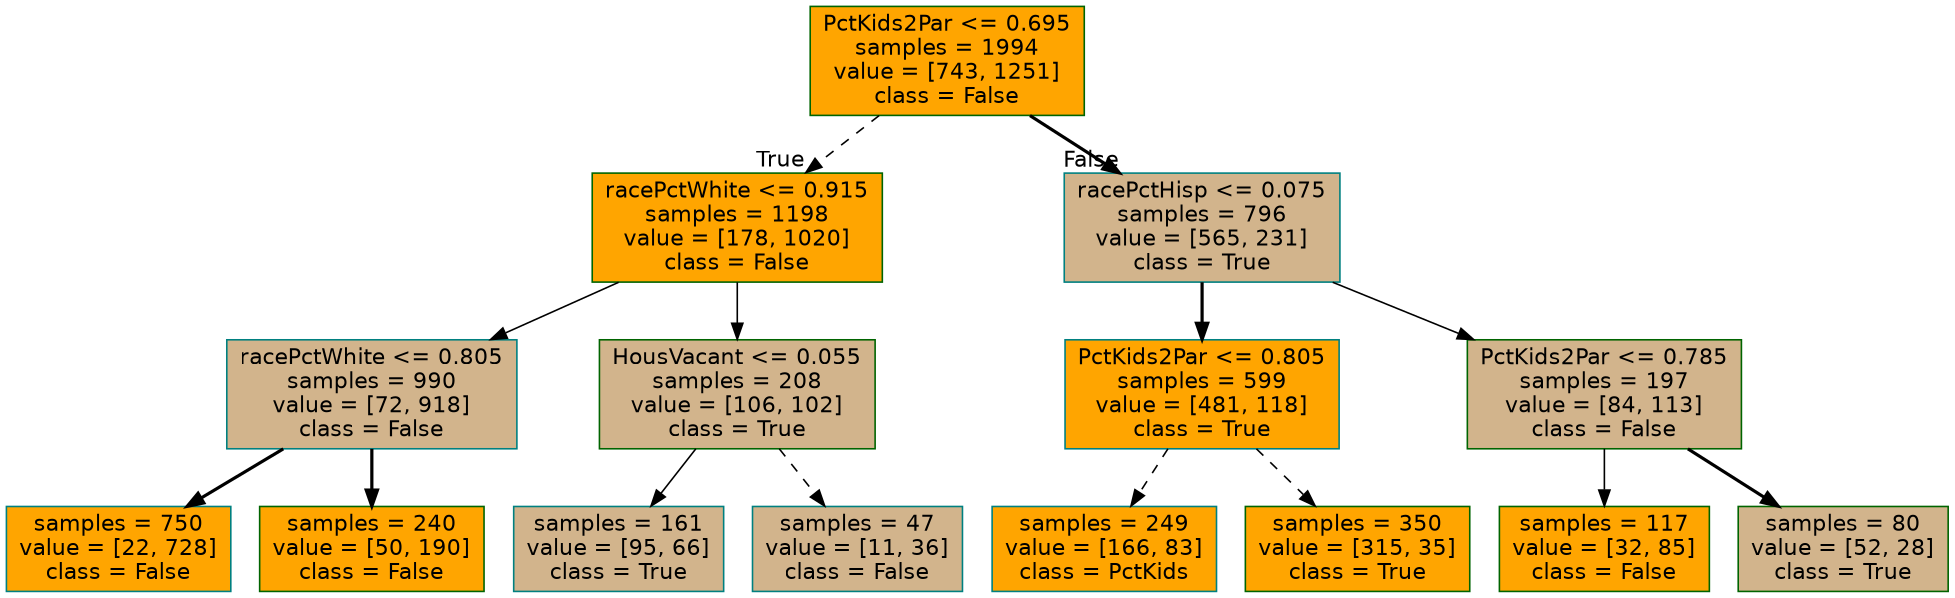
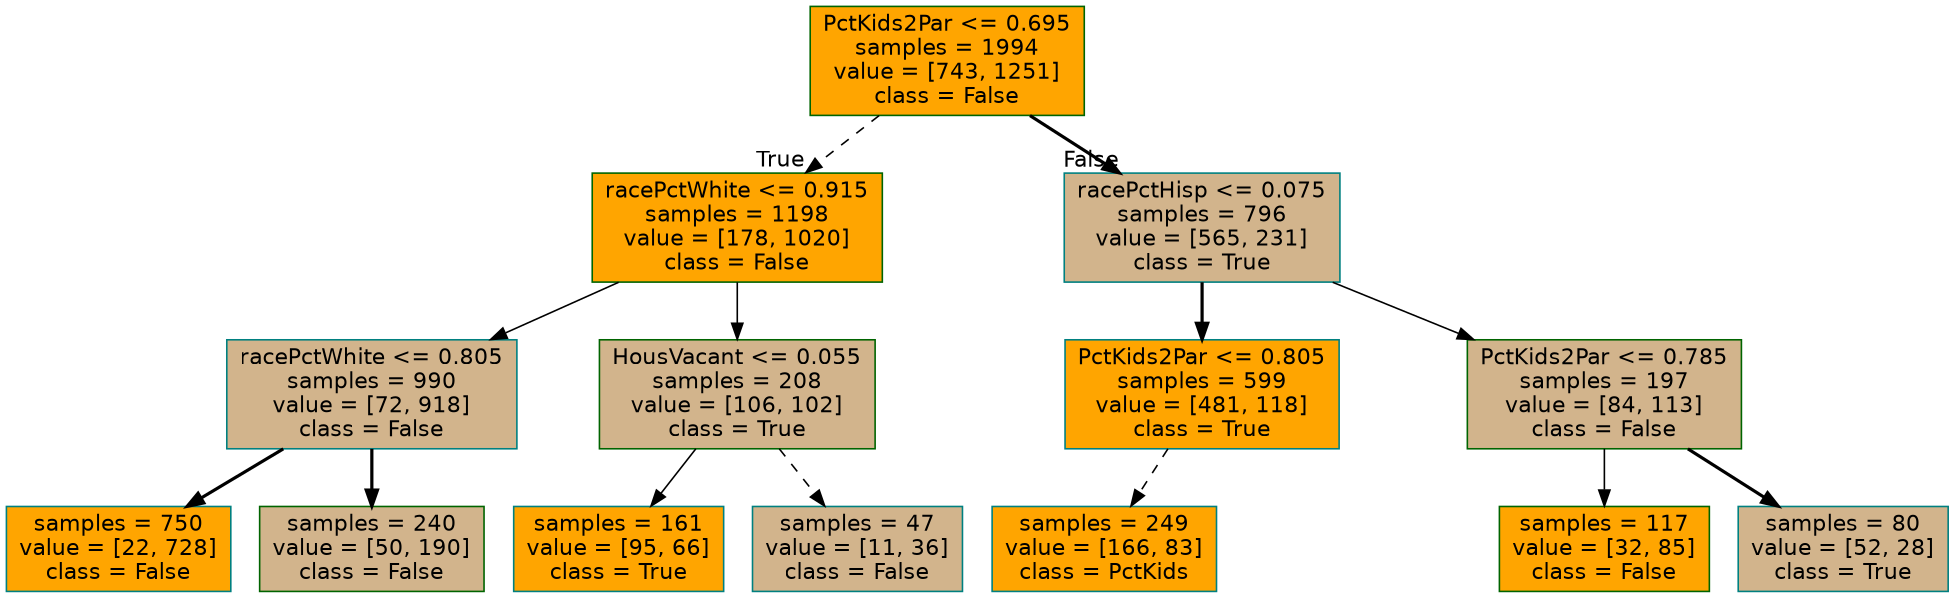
node "samples = 240 value = [50, 190] class = False": fillcolor orange -> tan
node "samples = 161 value = [95, 66] class = True": fillcolor tan -> orange
node "samples = 350 value = [315, 35] class = True": removed
node "samples = 80 value = [52, 28] class = True": color darkgreen -> teal
